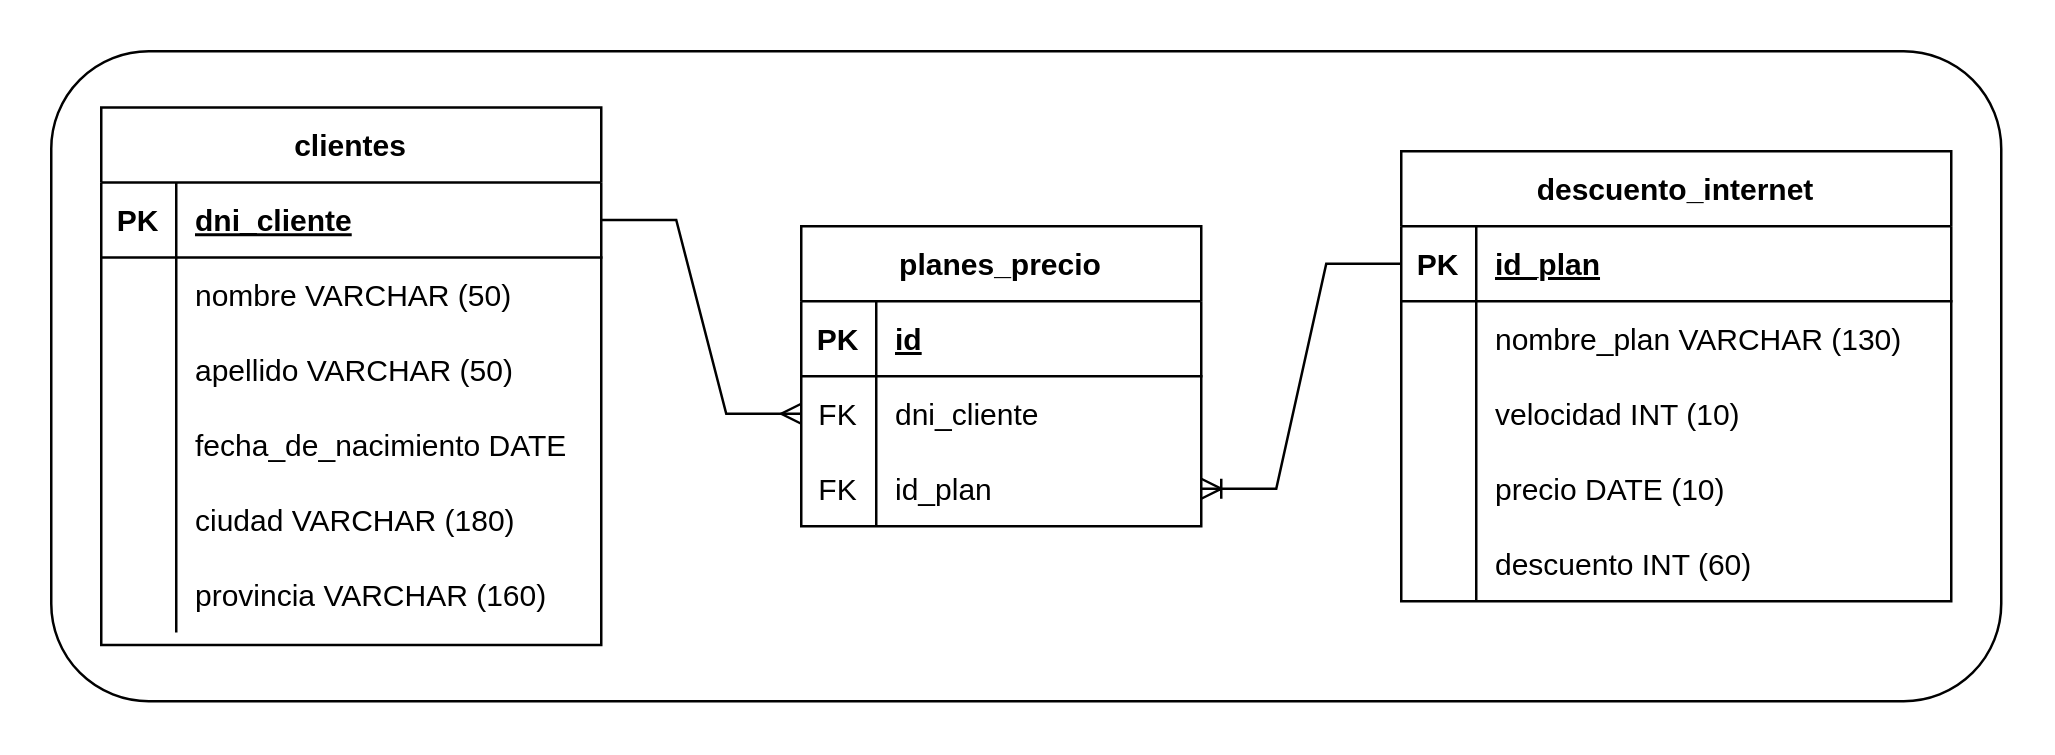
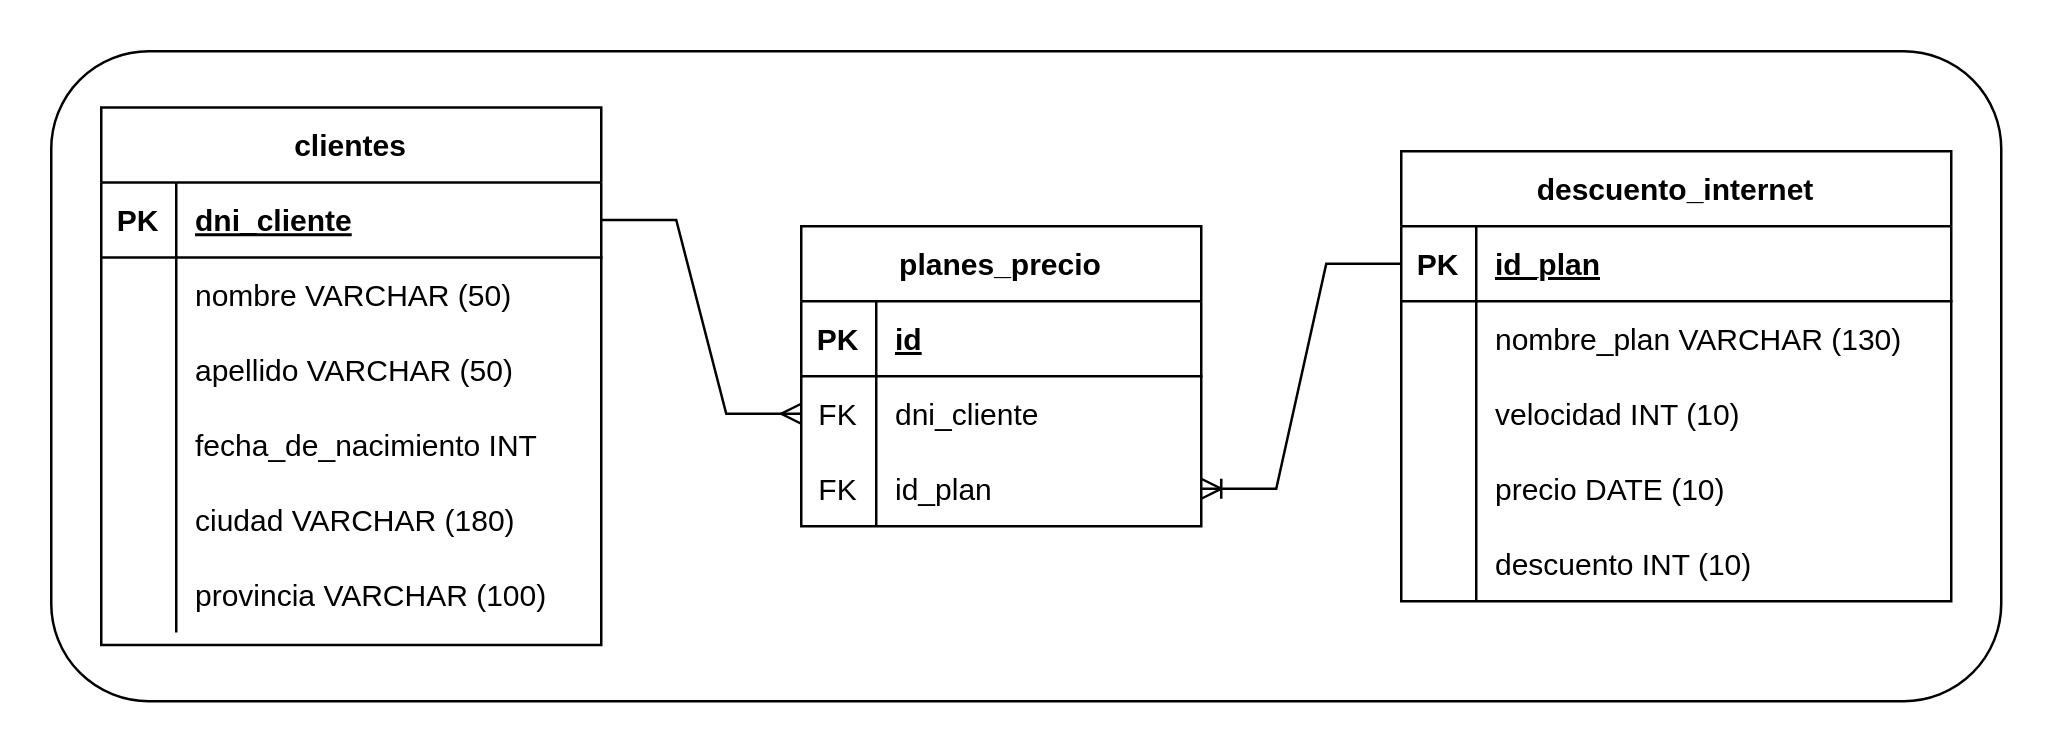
node "fecha_de_nacimiento DATE": label "fecha_de_nacimiento DATE" -> "fecha_de_nacimiento INT"
node "descuento INT (60)": label "descuento INT (60)" -> "descuento INT (10)"
node "provincia VARCHAR (160)": label "provincia VARCHAR (160)" -> "provincia VARCHAR (100)"
